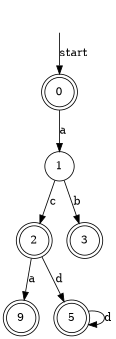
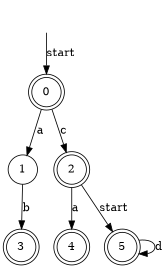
edge "1" -> "2": now "0" -> "2"
edge "2" -> "5": label "d" -> "start"
node "9": label "9" -> "4"
